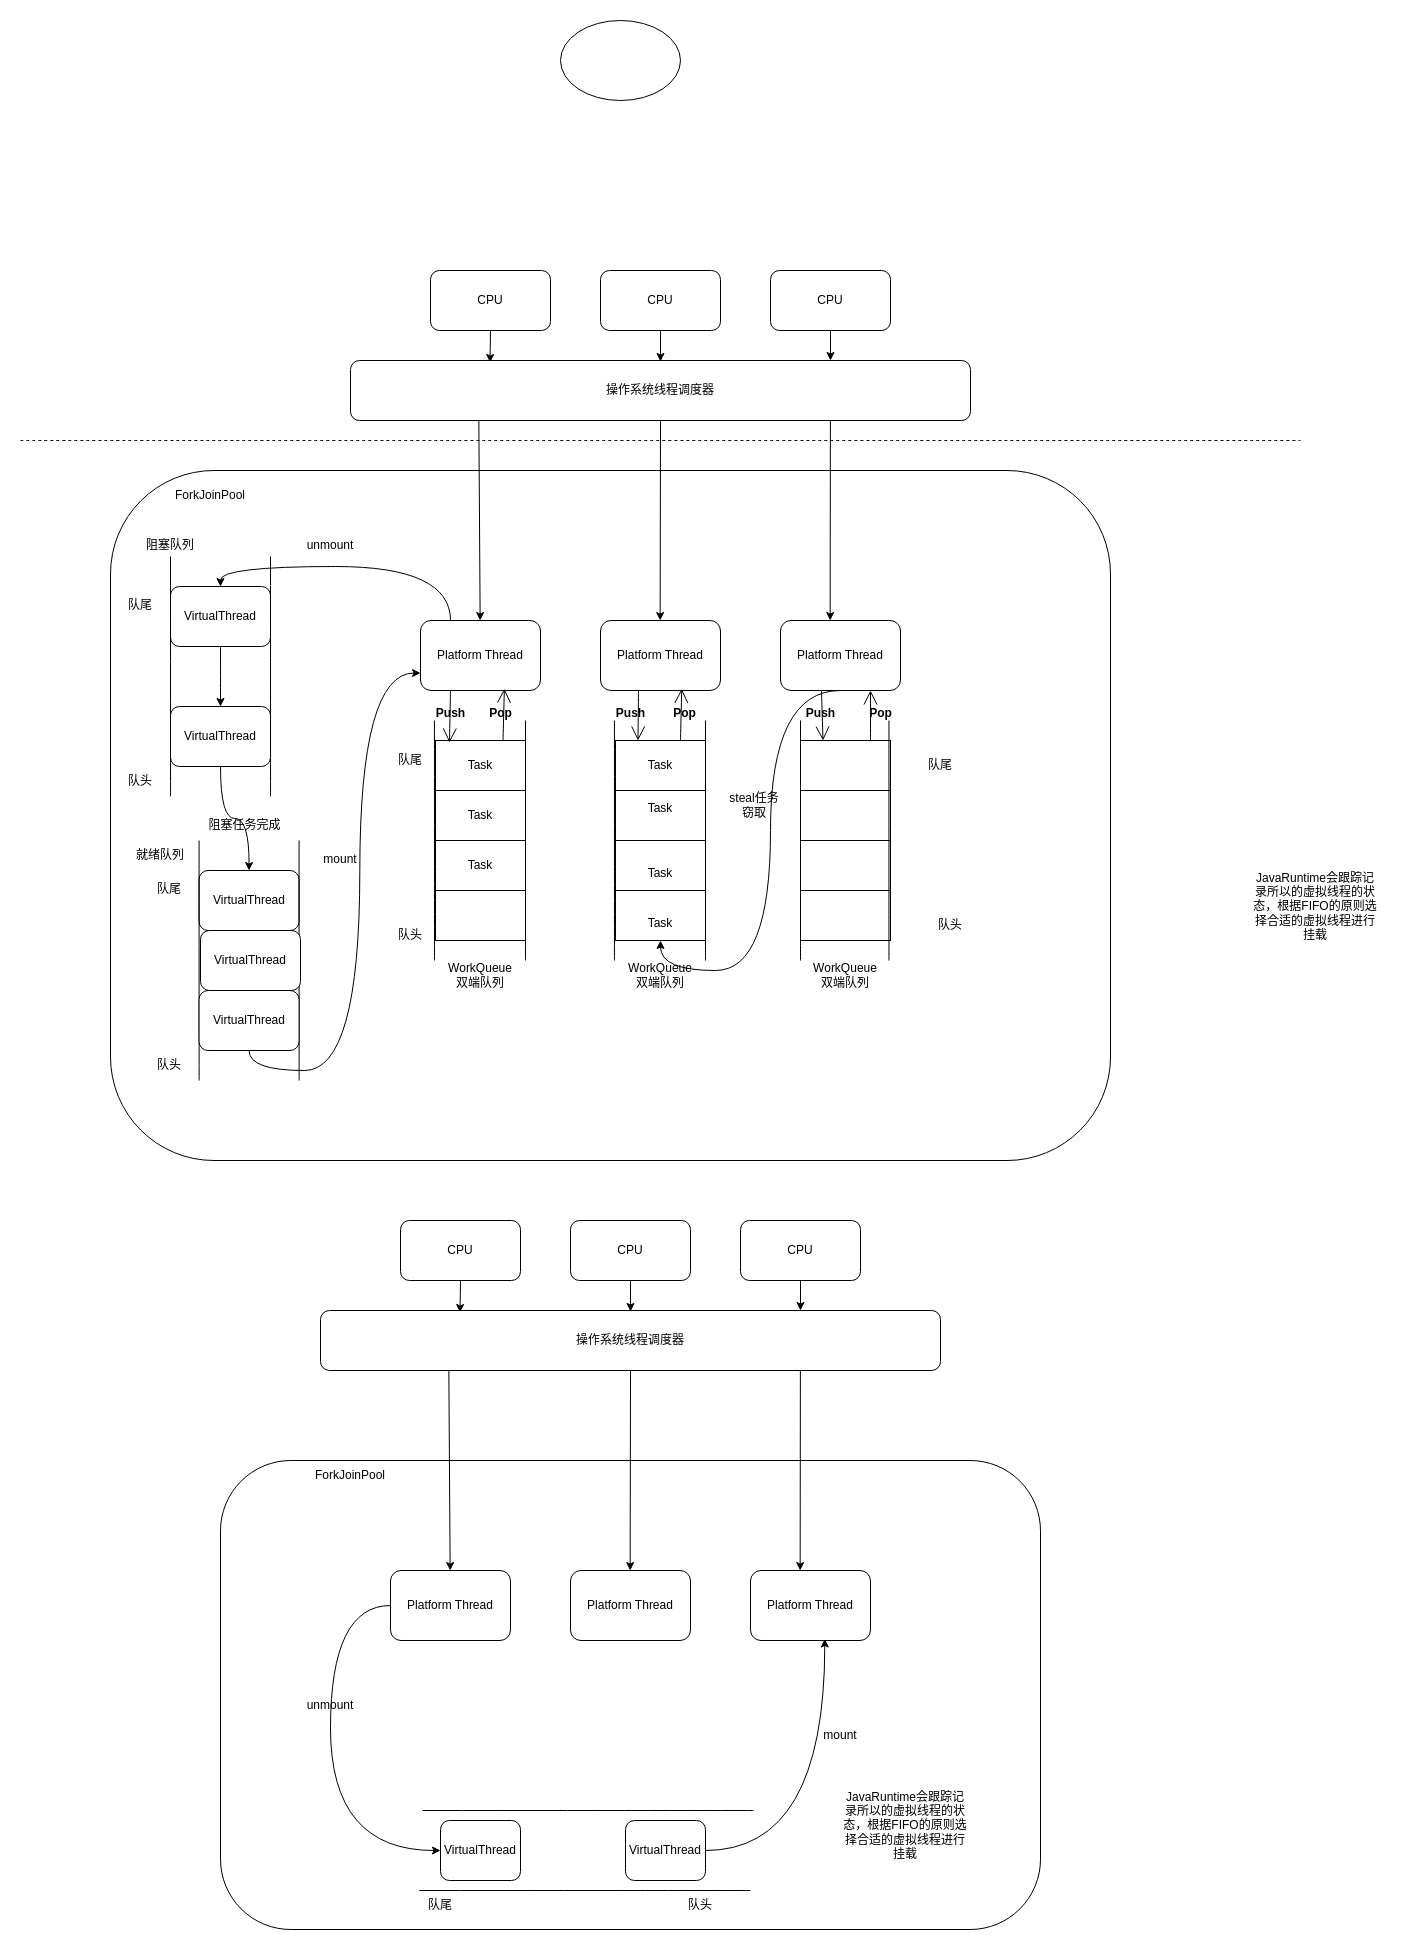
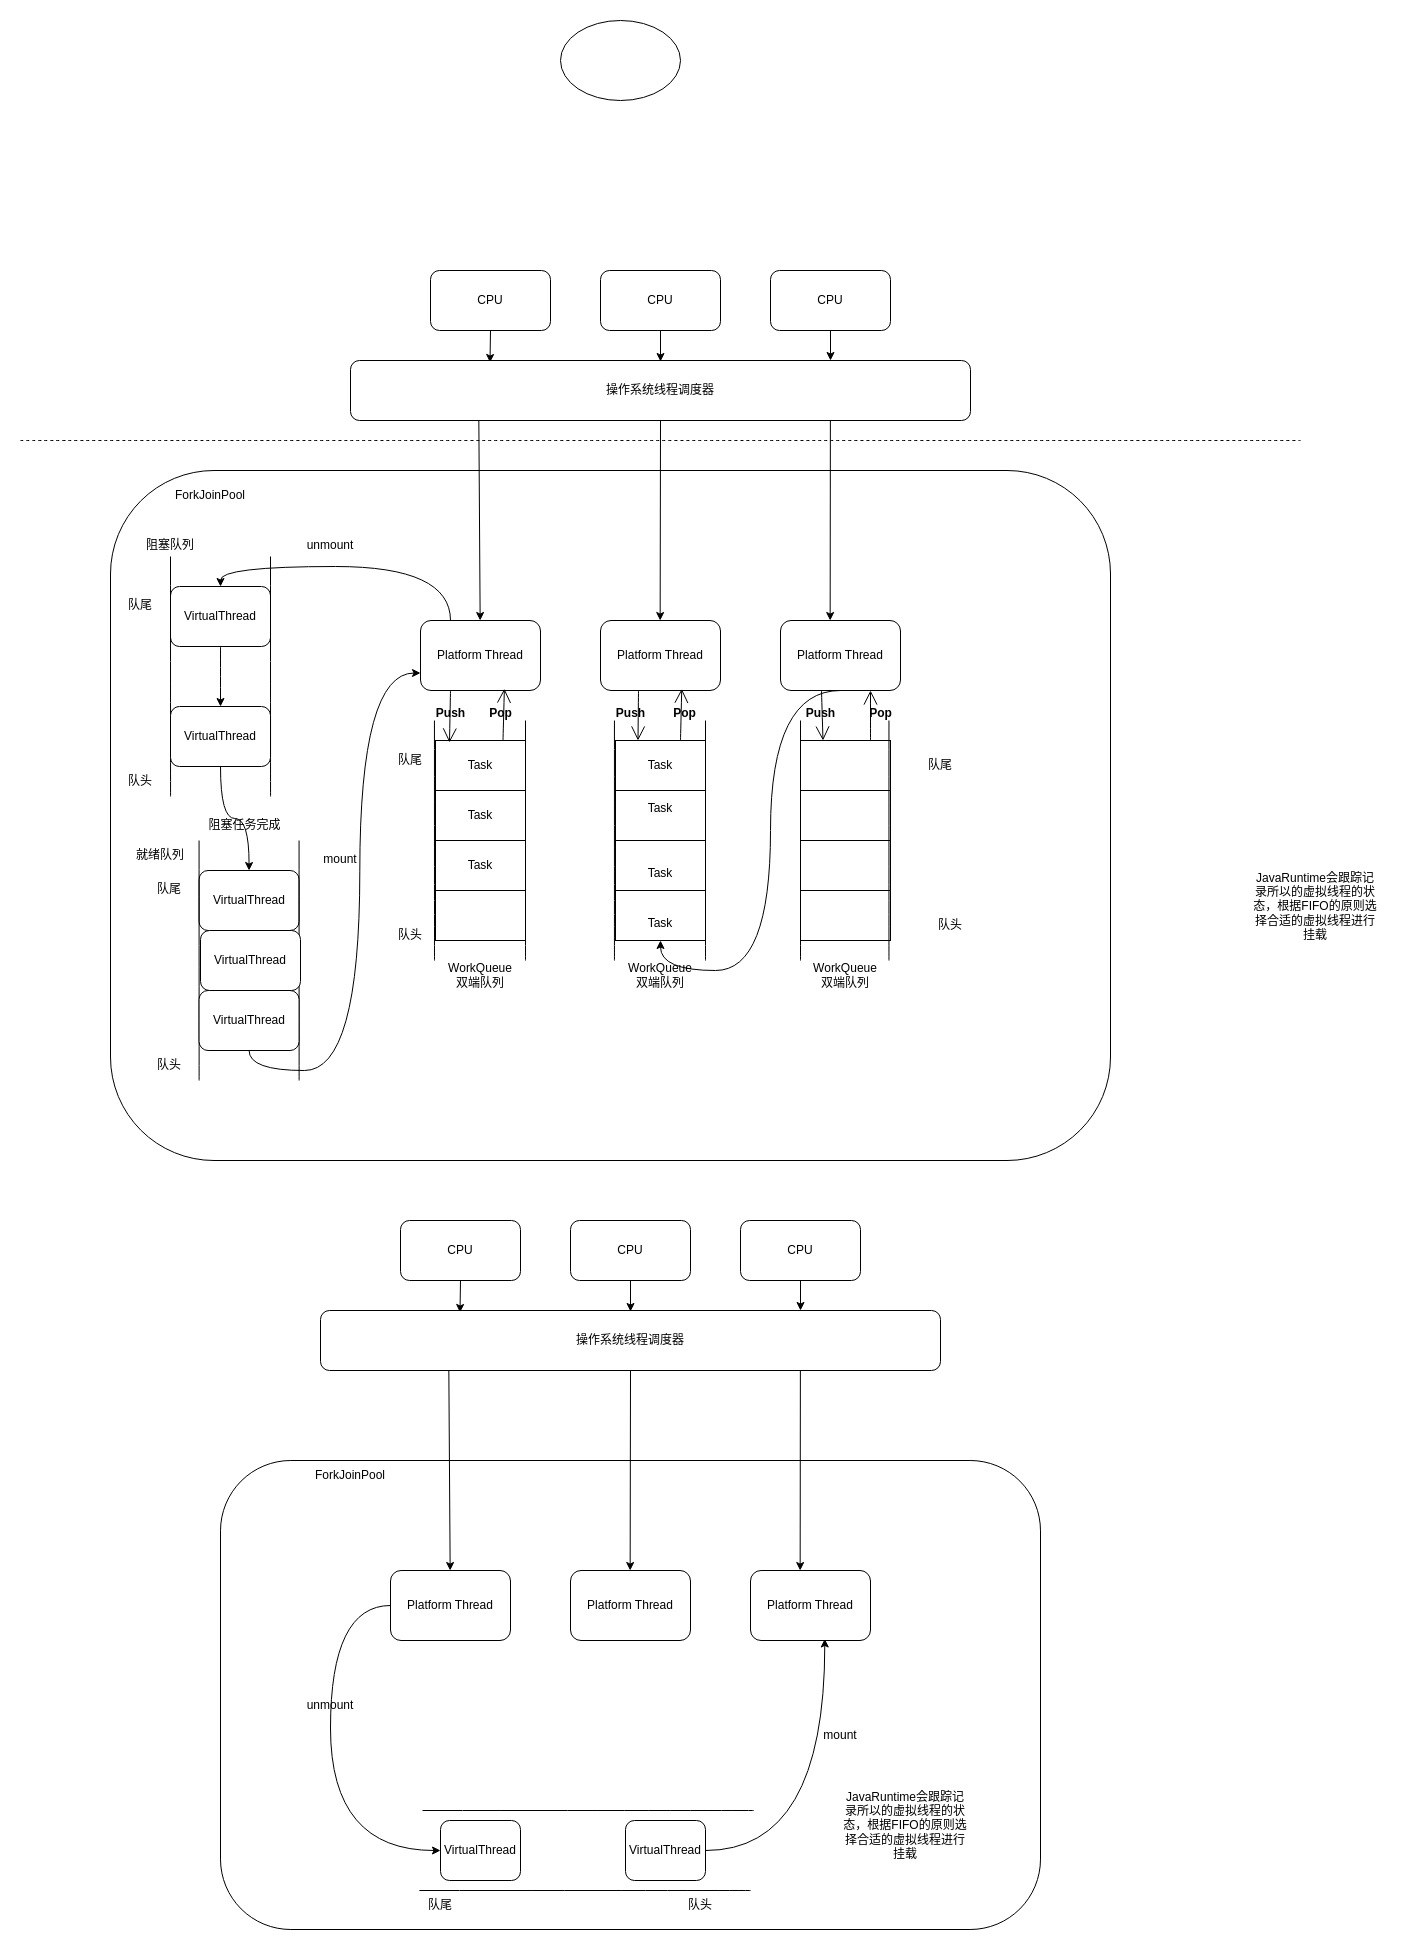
node "steal任务窃取": removed
